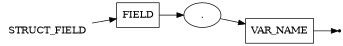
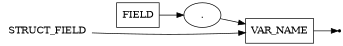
edge "STRUCT_FIELD" -> "FIELD": now "STRUCT_FIELD" -> "VAR_NAME"
